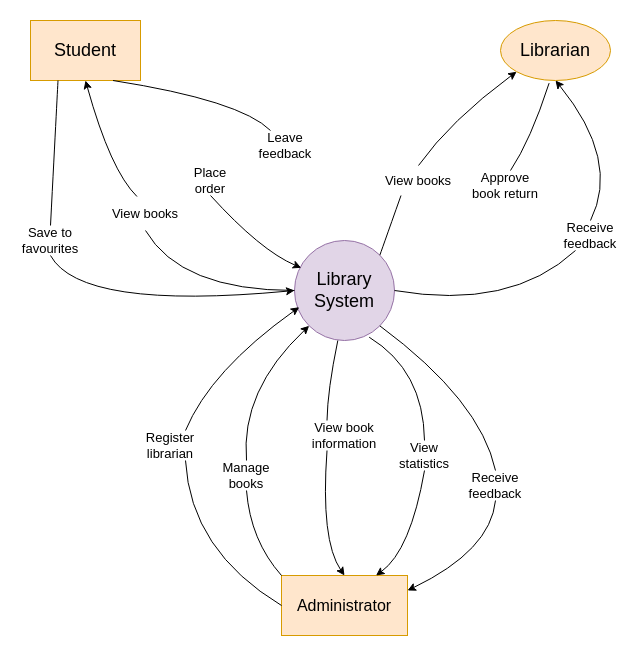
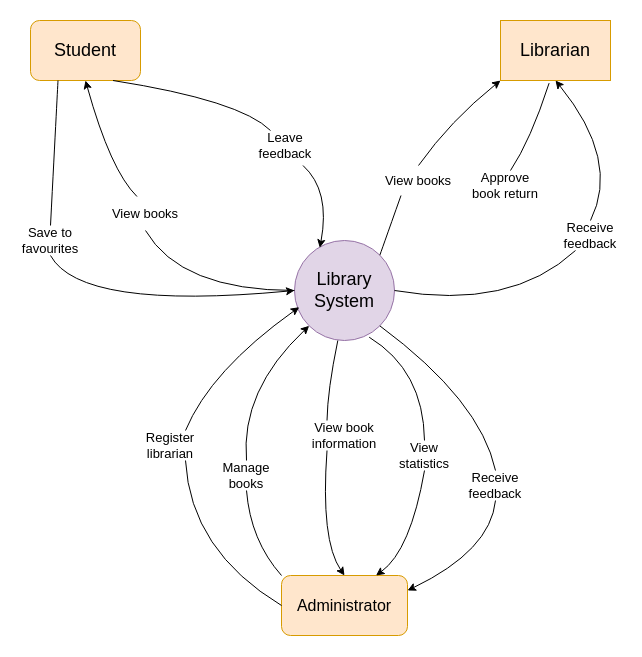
node "Student": shape rectangle -> rounded rectangle
node "Librarian": shape ellipse -> rectangle
node "Place order": removed
edge "Leave feedback" -> "Library System": added
edge "Place order" -> "Library System": removed
node "Administrator": shape rectangle -> rounded rectangle
